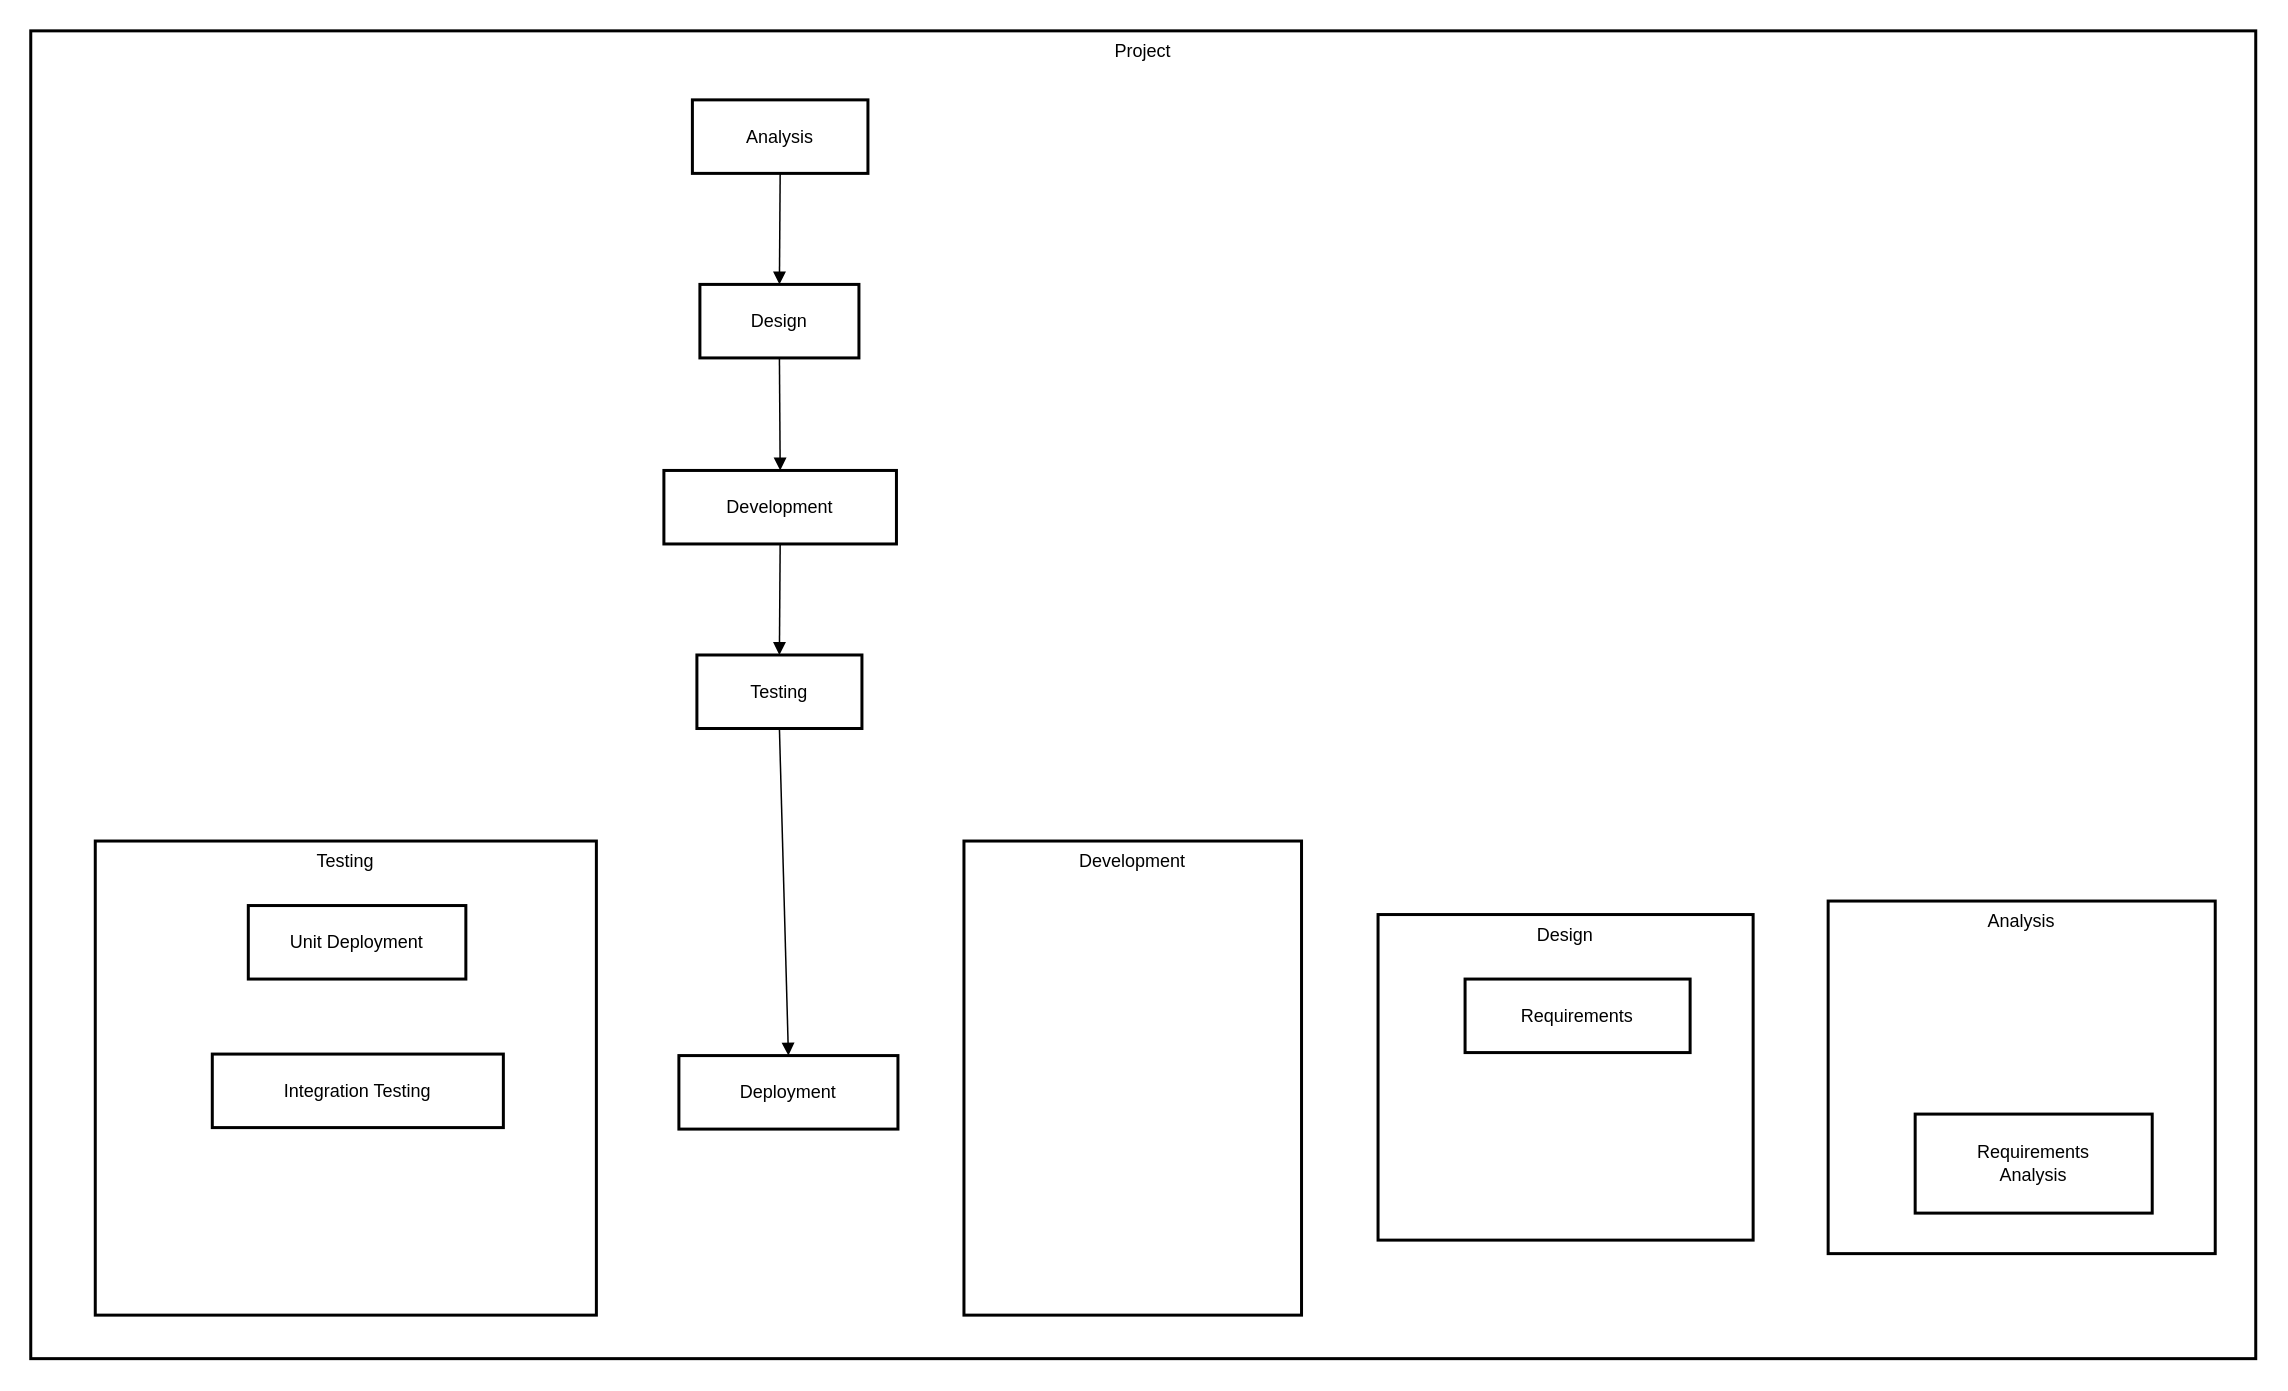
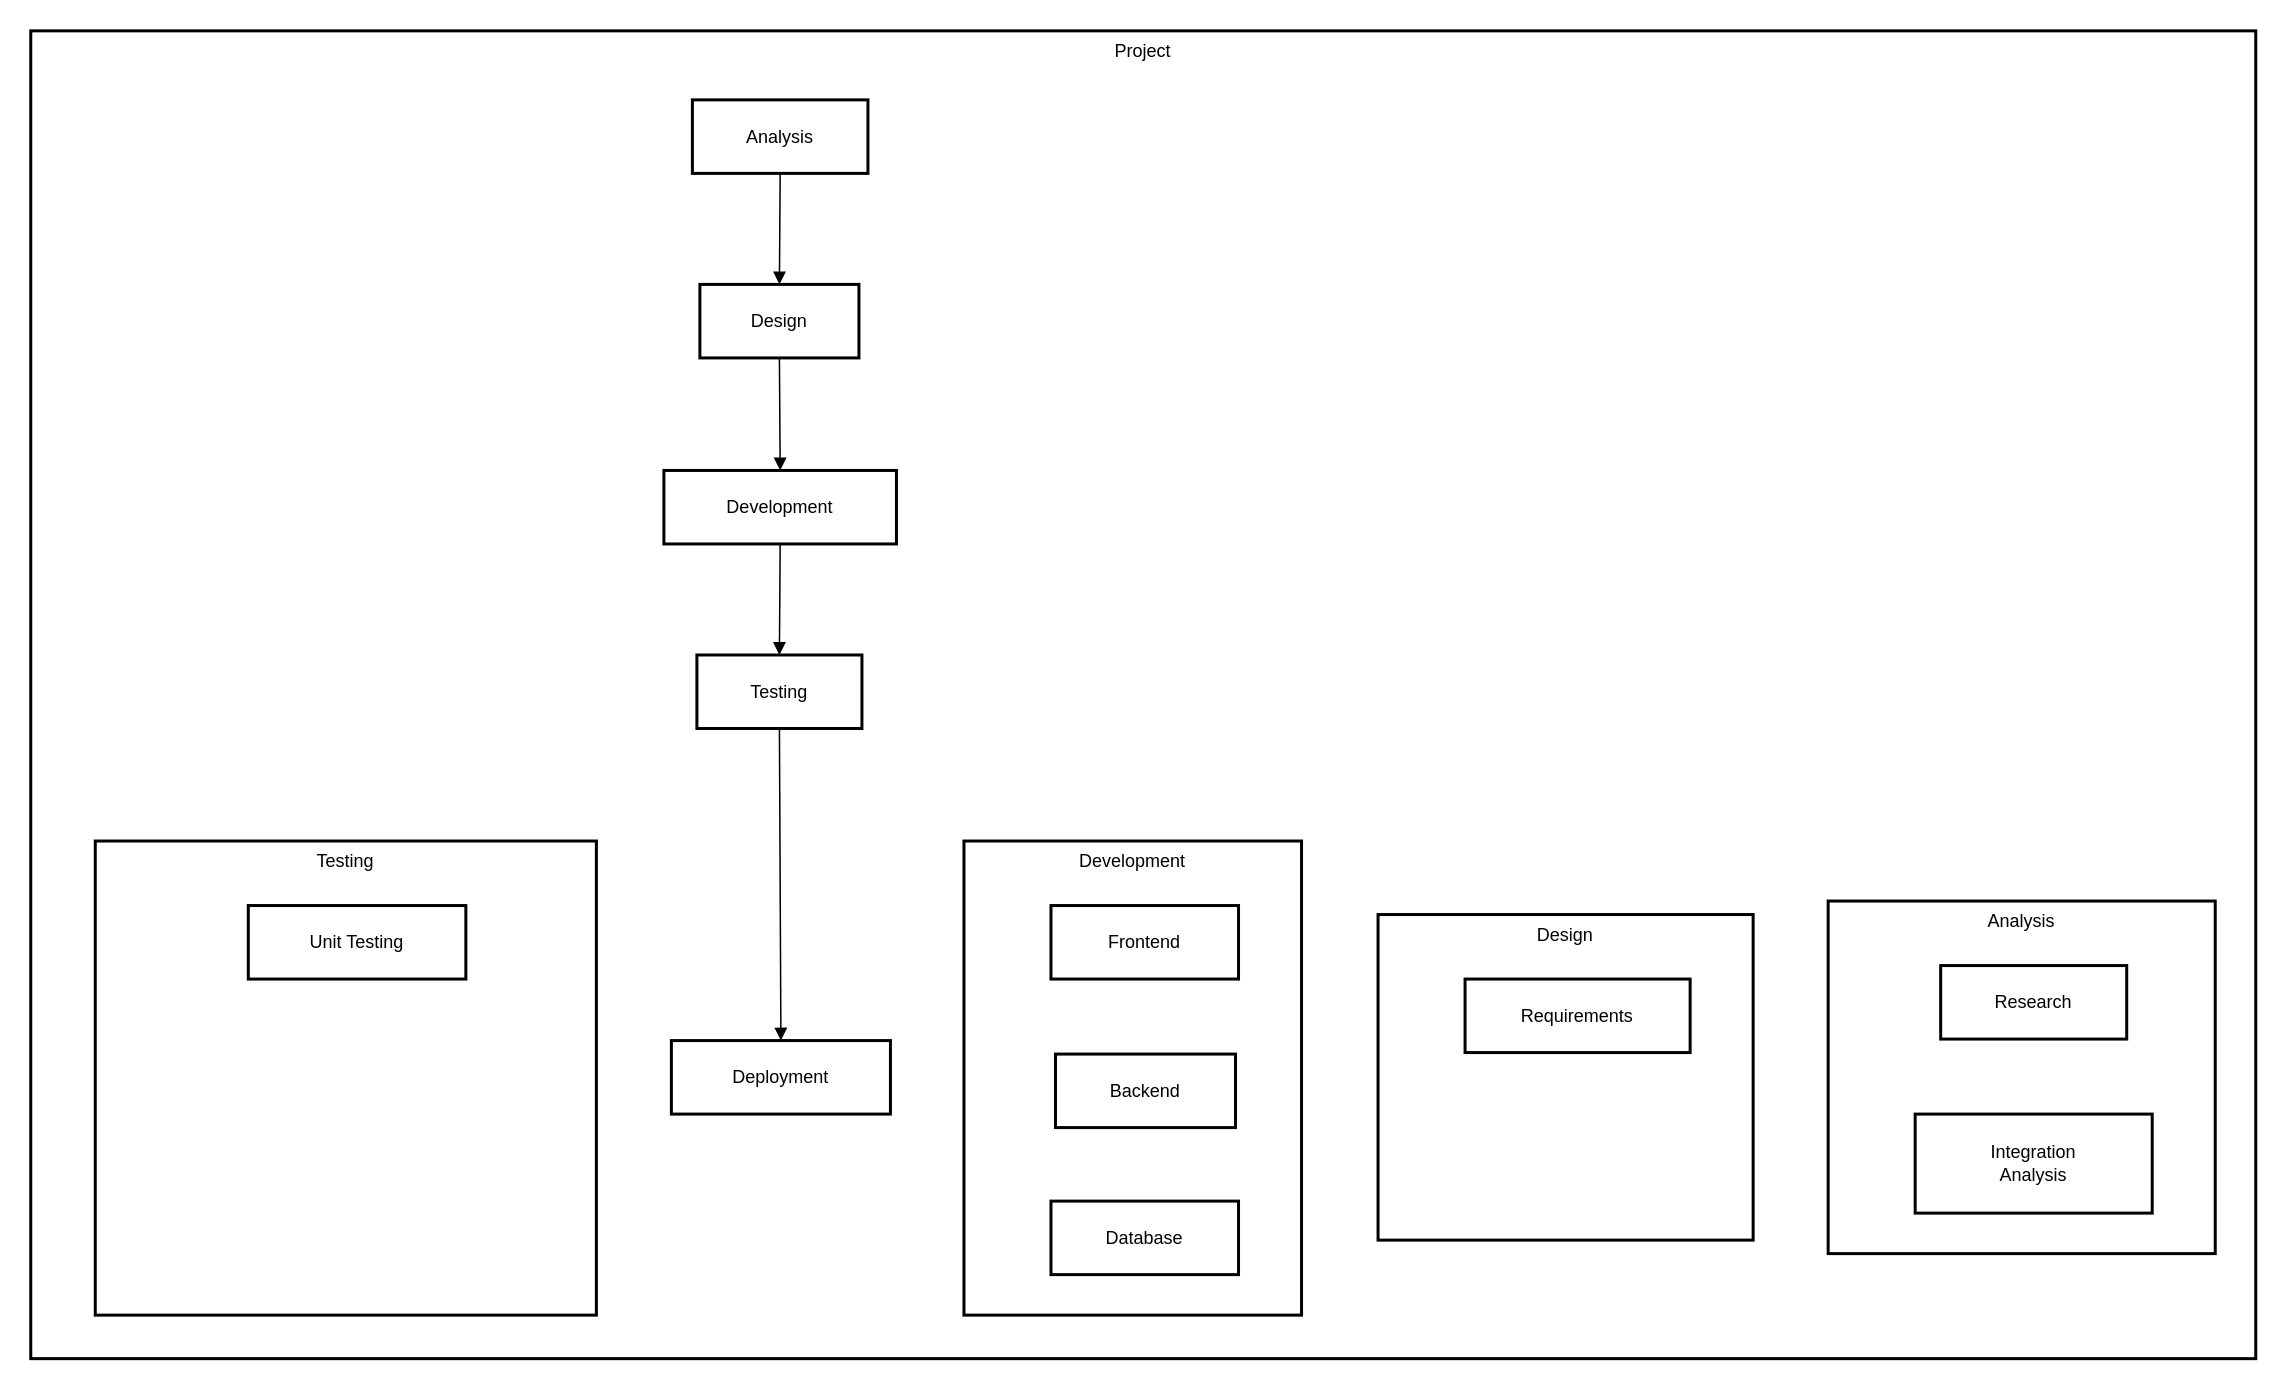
node "Frontend": added
node "Unit Deployment": label "Unit Deployment" -> "Unit Testing"
node "Research": added
node "Integration Testing": removed
node "Backend": added
node "Deployment": moved (788, 1092) -> (781, 1077)
node "Requirements Analysis": label "Requirements Analysis" -> "Integration Analysis"
node "Database": added
